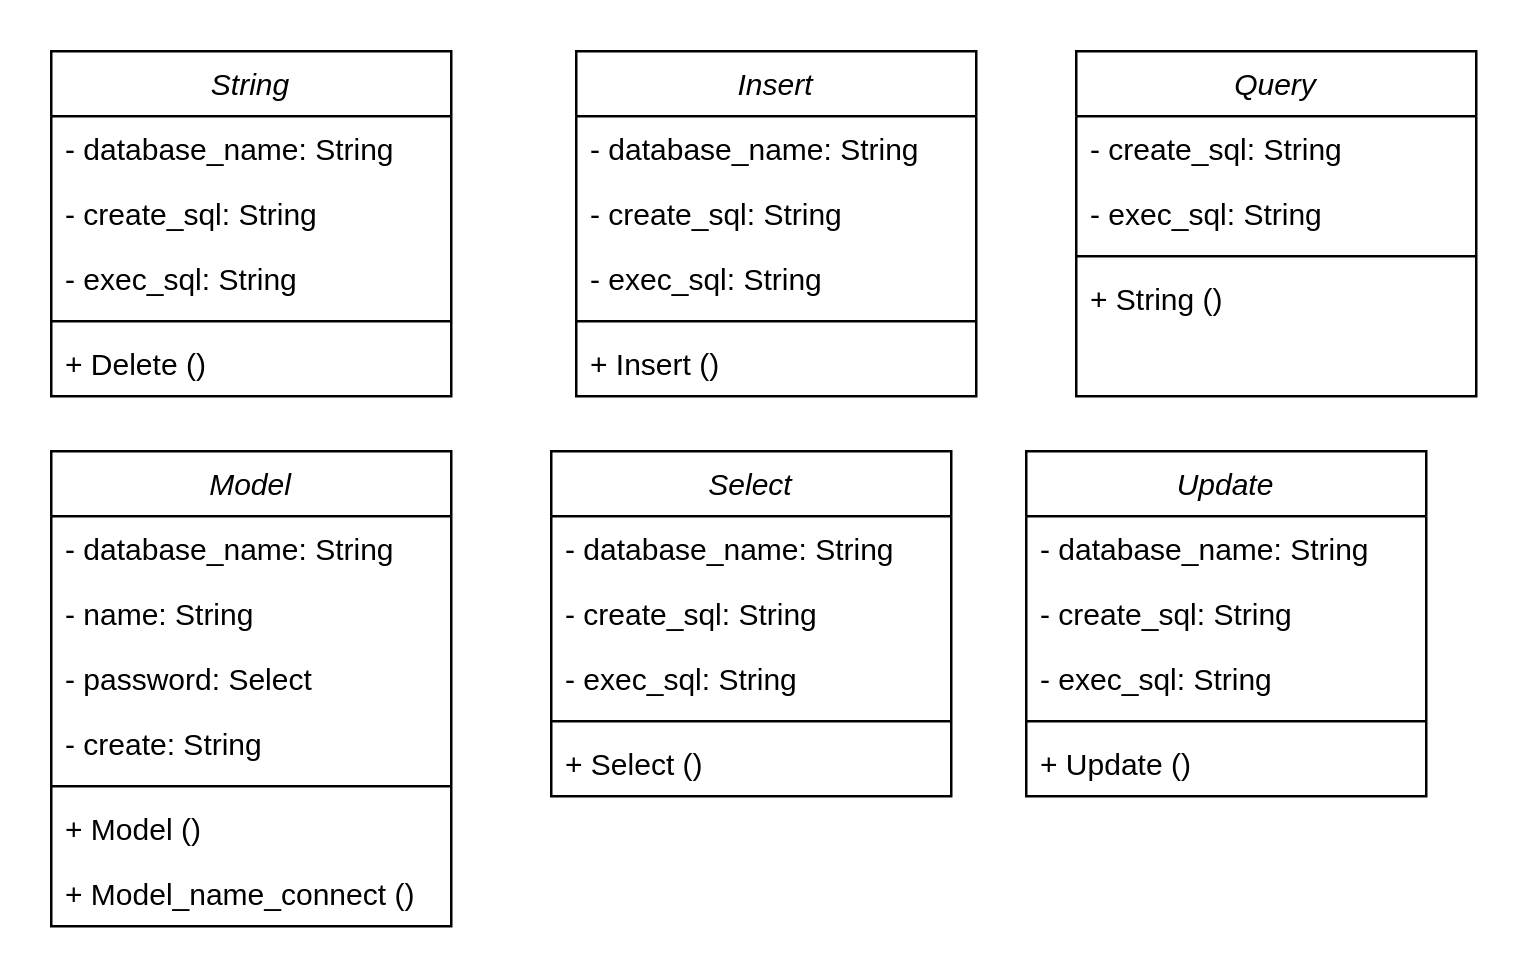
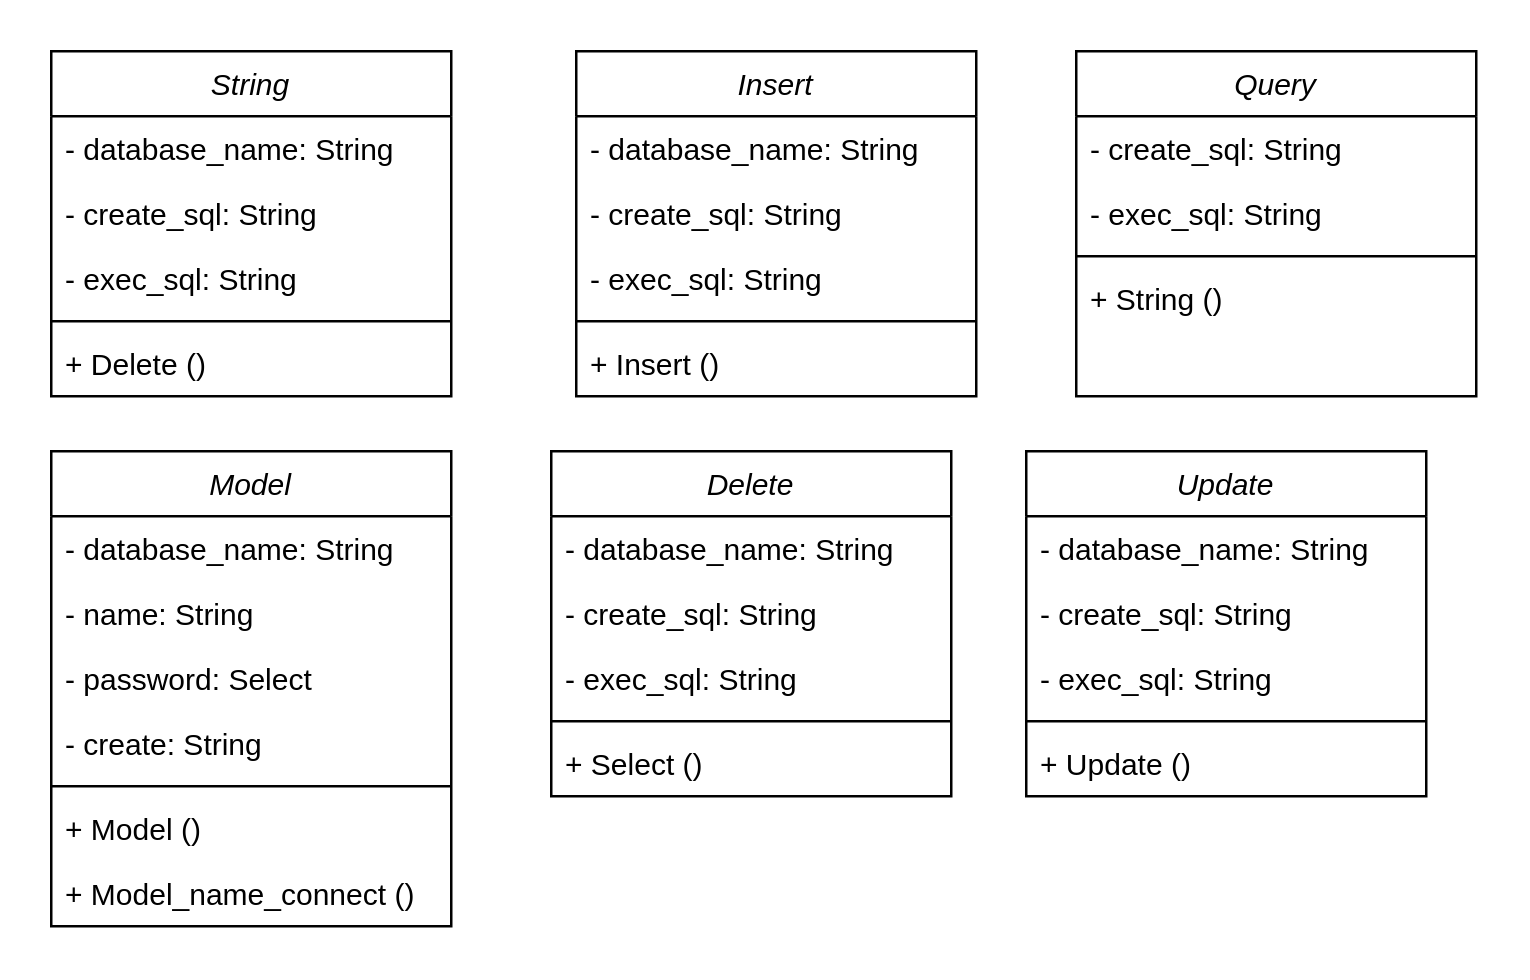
node "Select": label "Select" -> "Delete"
